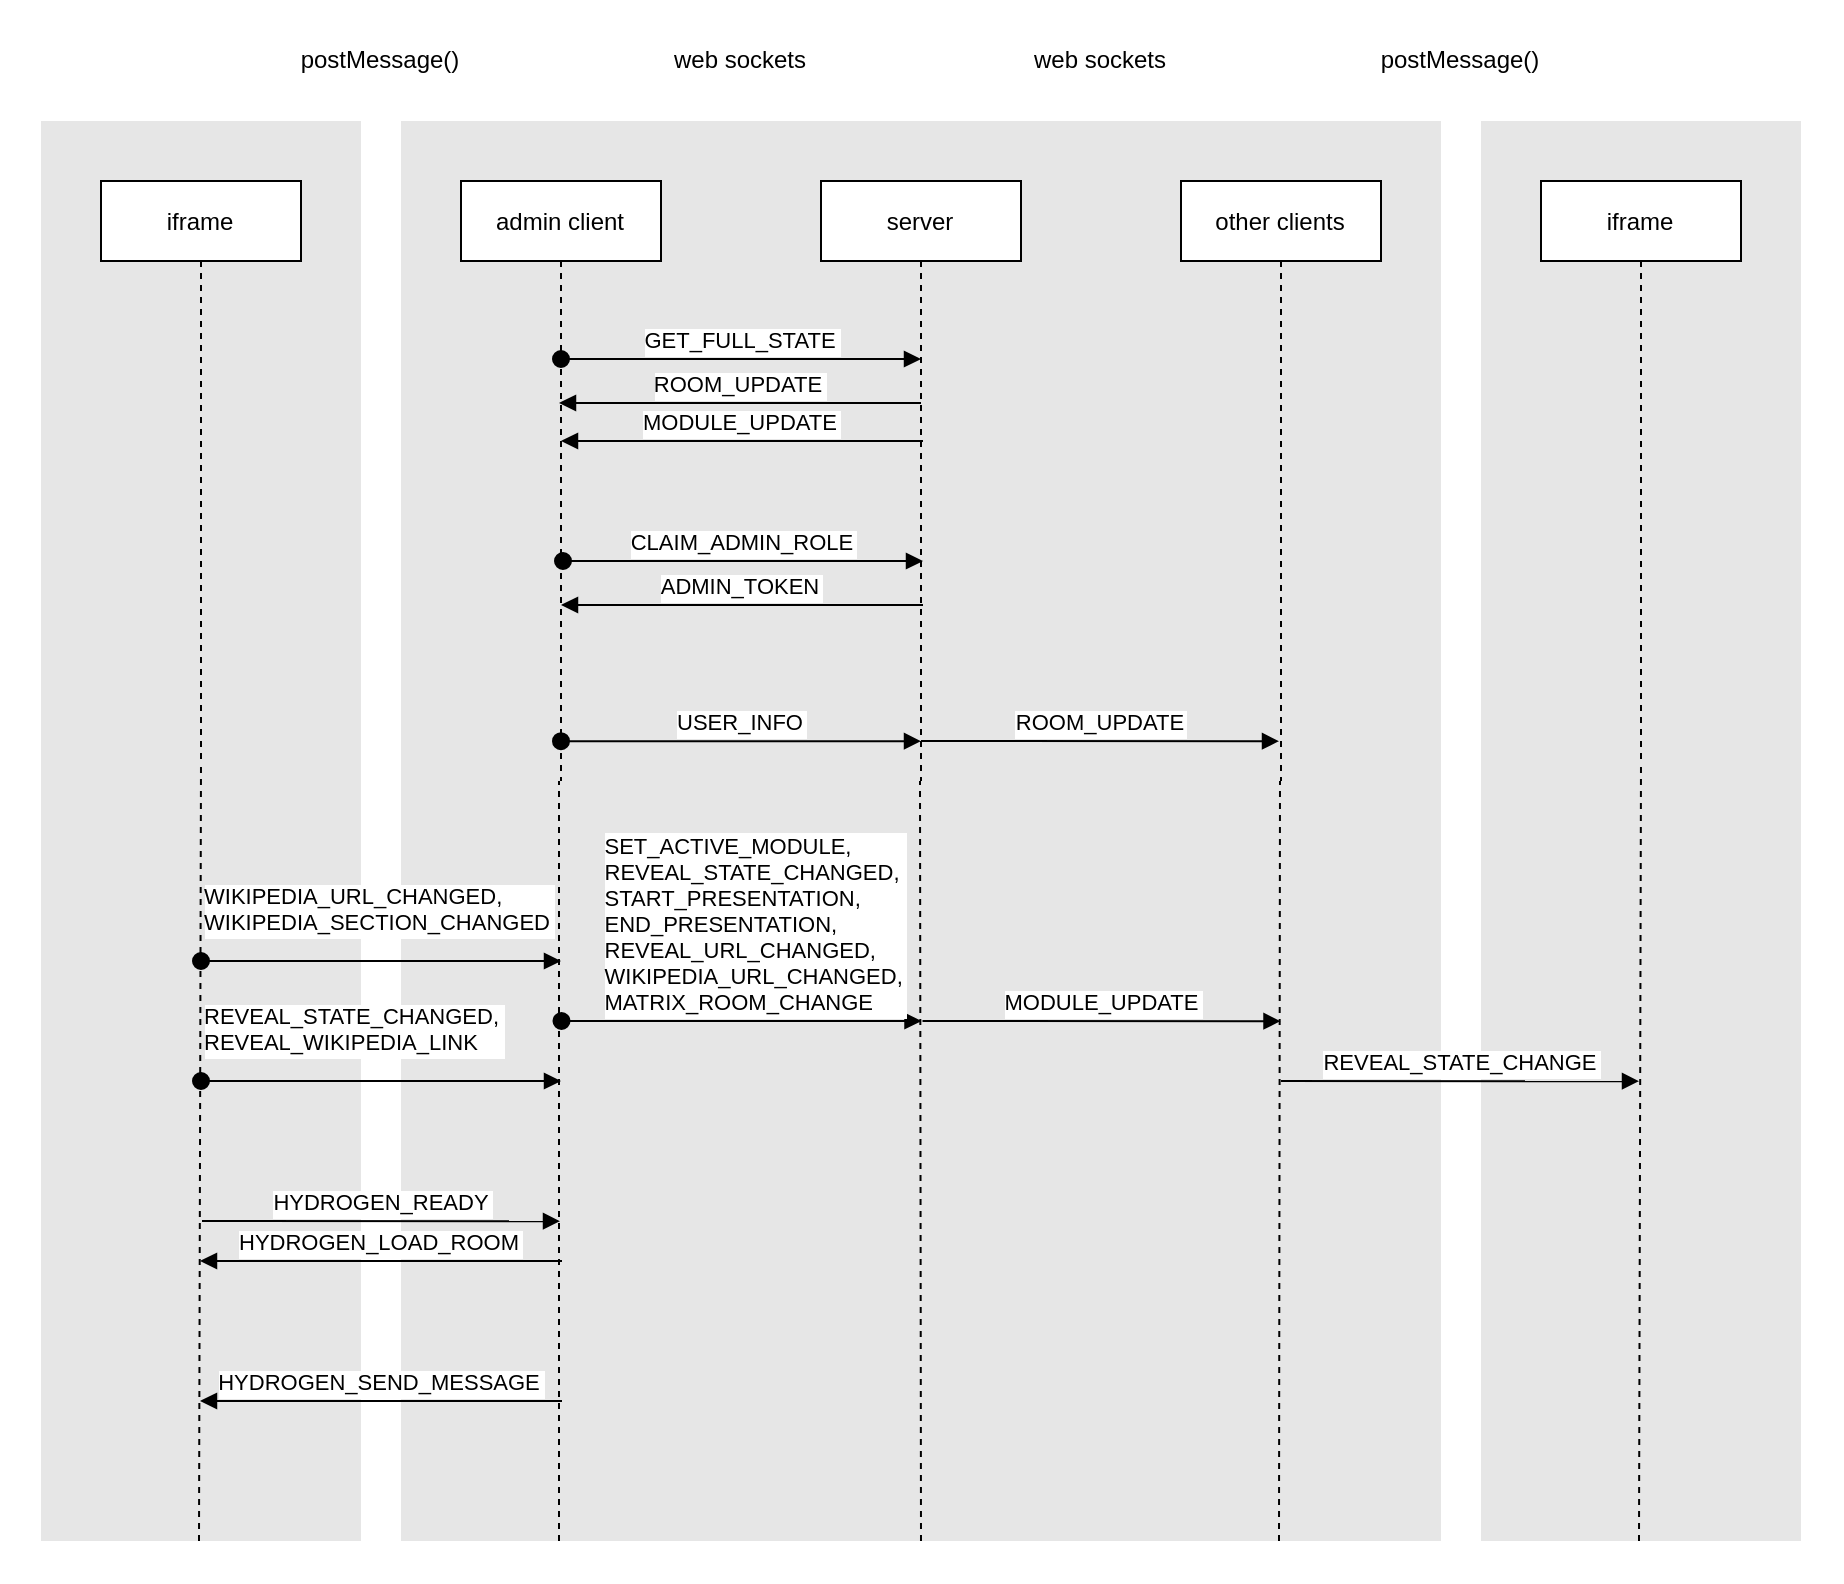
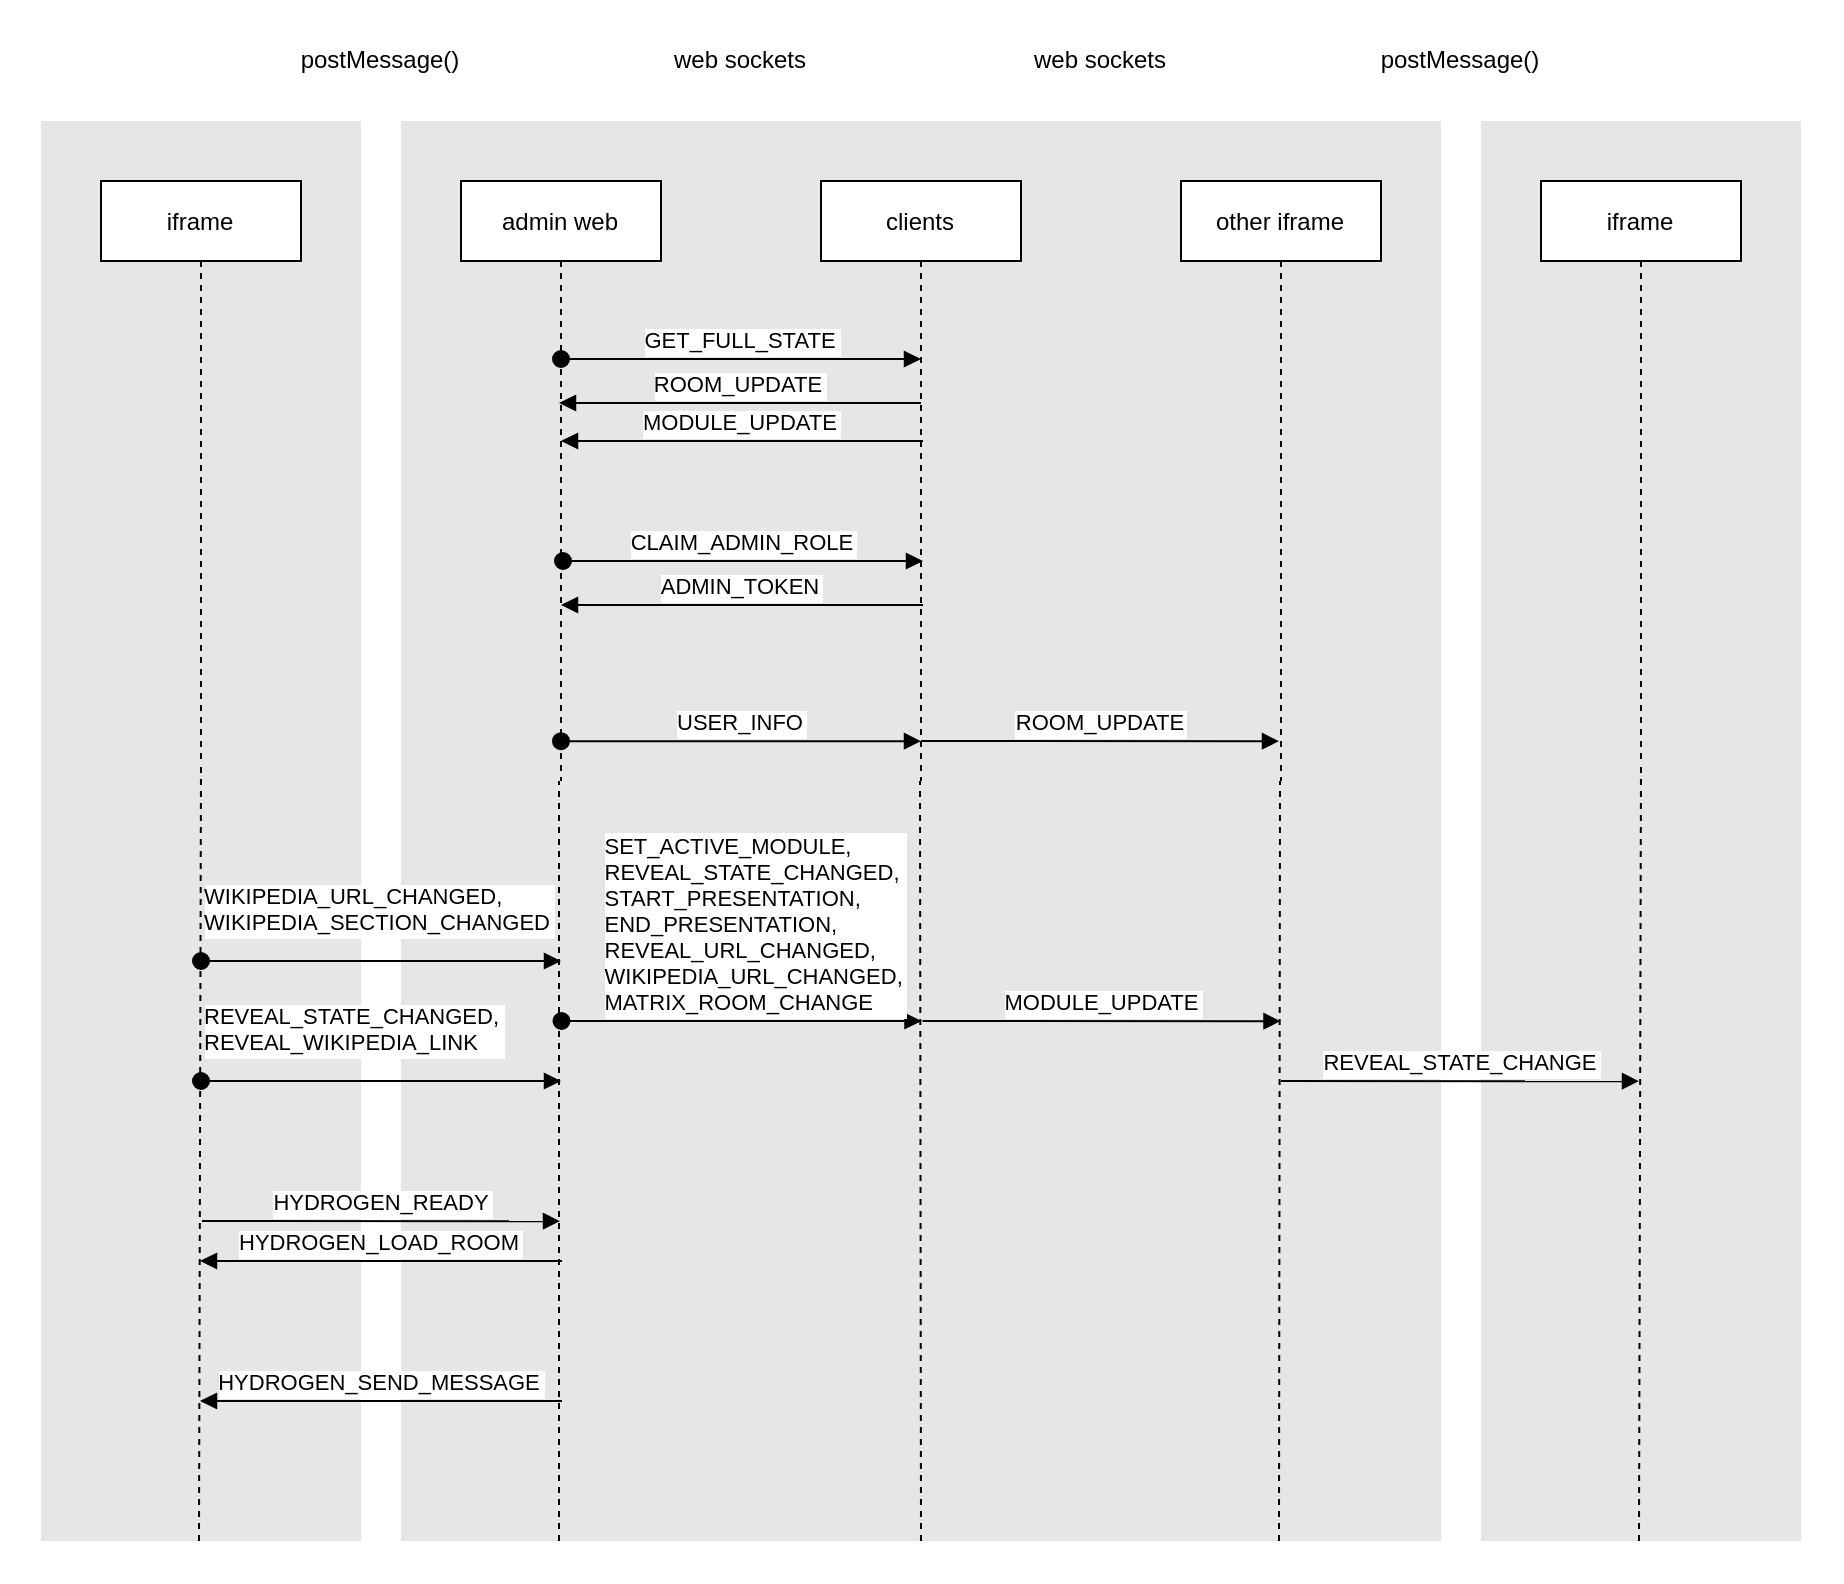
node "admin client": label "admin client" -> "admin web"
node "server": label "server" -> "clients"
node "other clients": label "other clients" -> "other iframe"
